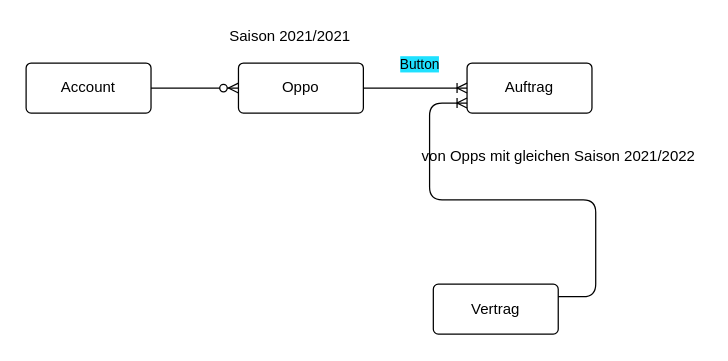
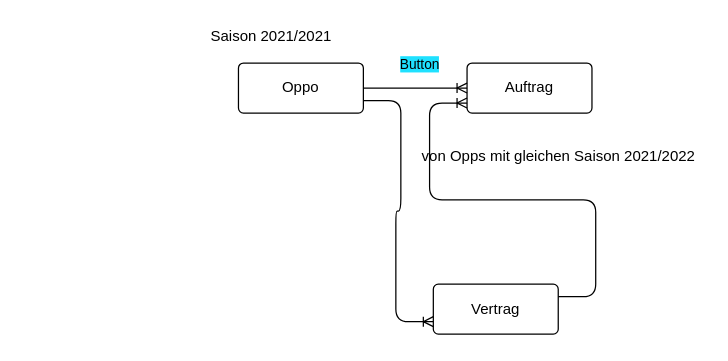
node "Saison 2021/2021": moved (289, 37) -> (270, 37)
node "Account": removed
edge "Account" -> "Oppo": removed
edge "Oppo" -> "Vertrag": added
